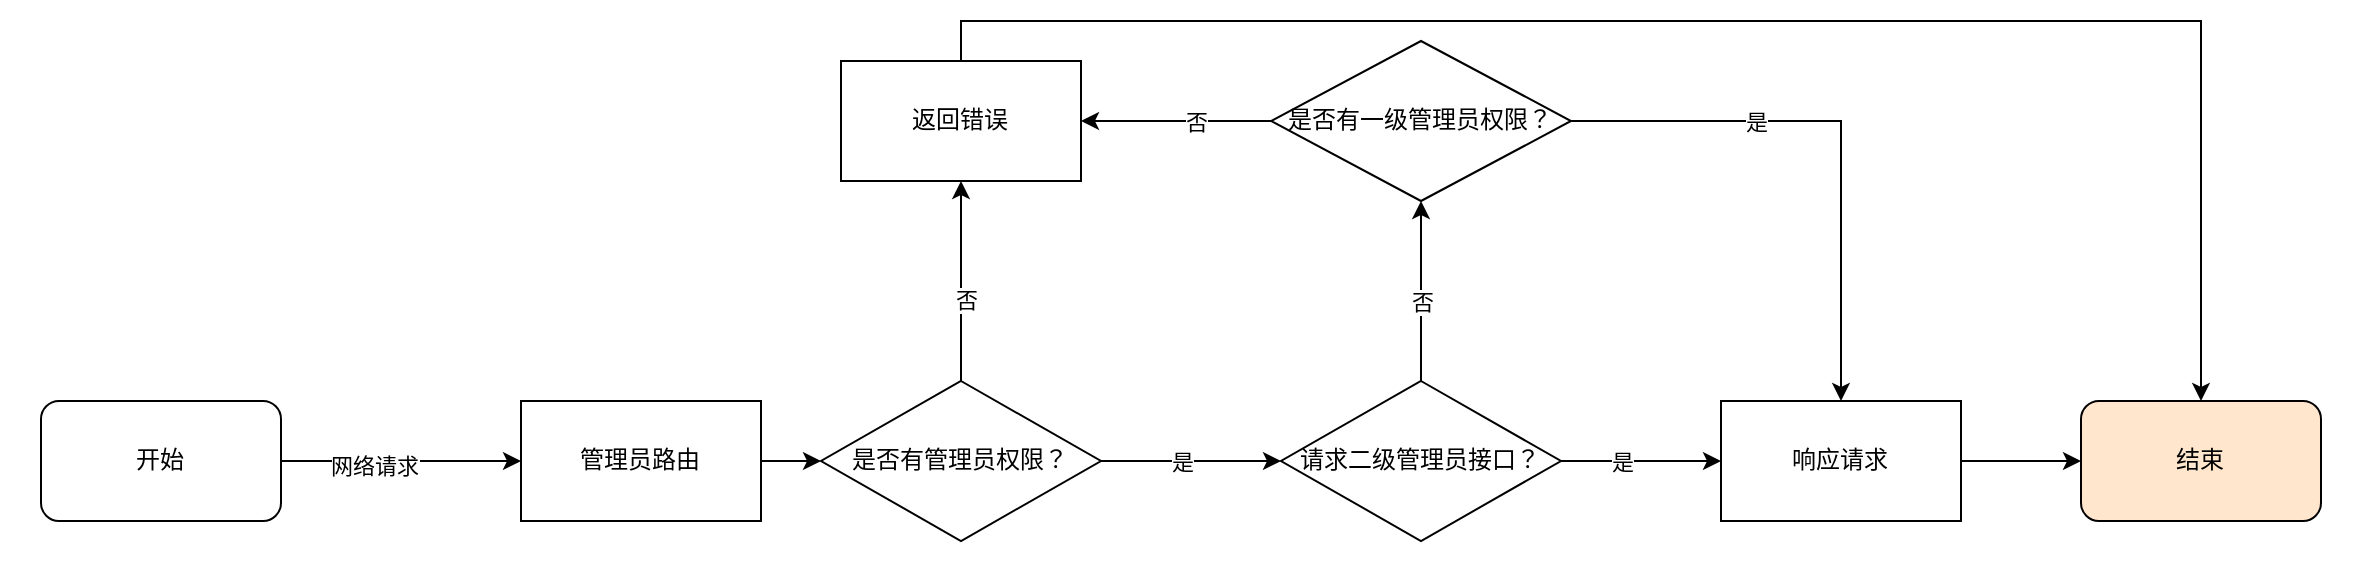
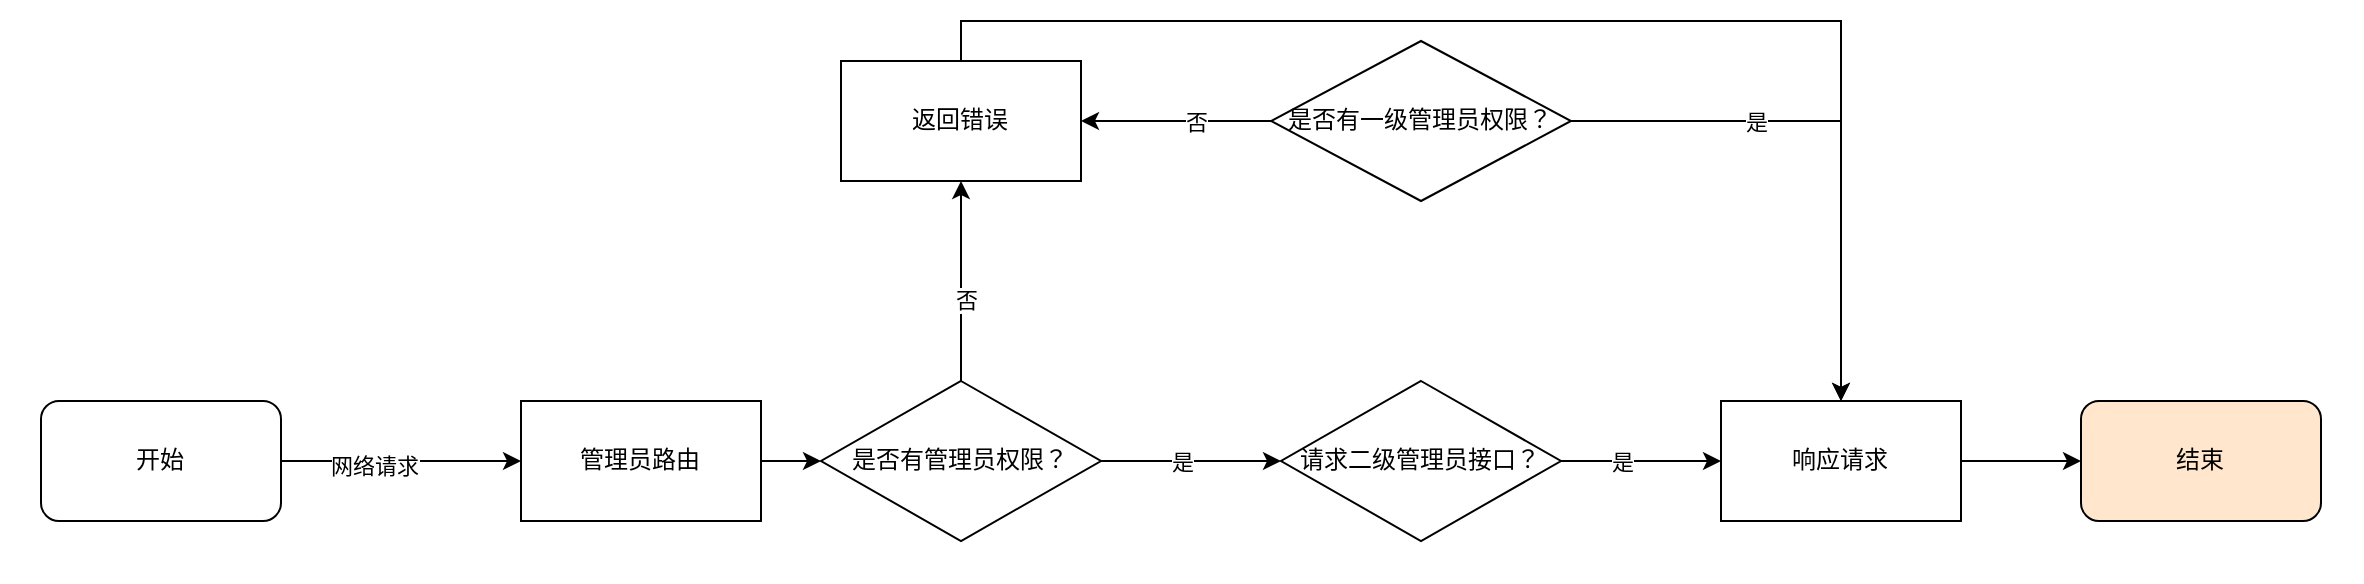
edge "返回错误" -> "结束": now "返回错误" -> "响应请求"
edge "请求二级管理员接口？" -> "是否有一级管理员权限？": removed, label "否"
